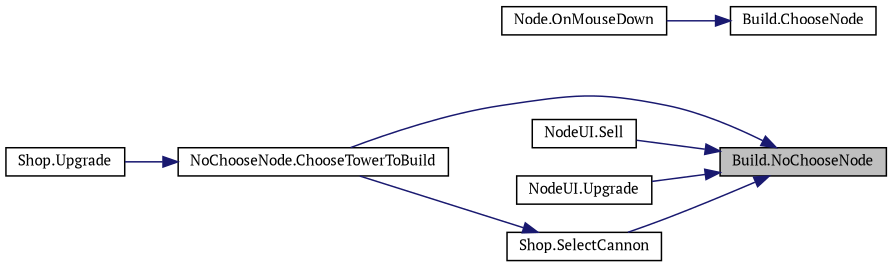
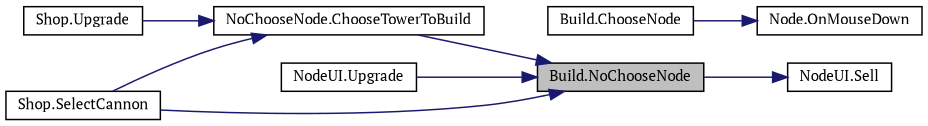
edge "Node.OnMouseDown" -> "Build.ChooseNode": reversed
edge "NodeUI.Sell" -> "Build.NoChooseNode": reversed
edge "NoChooseNode.ChooseTowerToBuild" -> "Shop.SelectCannon": reversed
